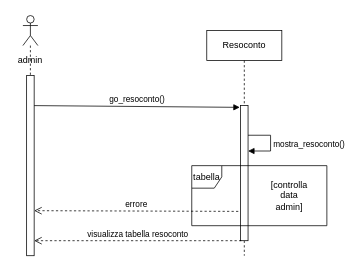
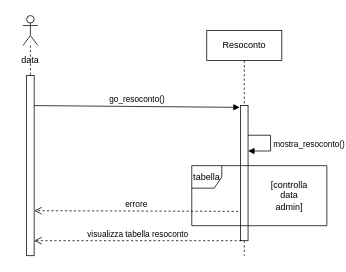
node "admin": label "admin" -> "data"
